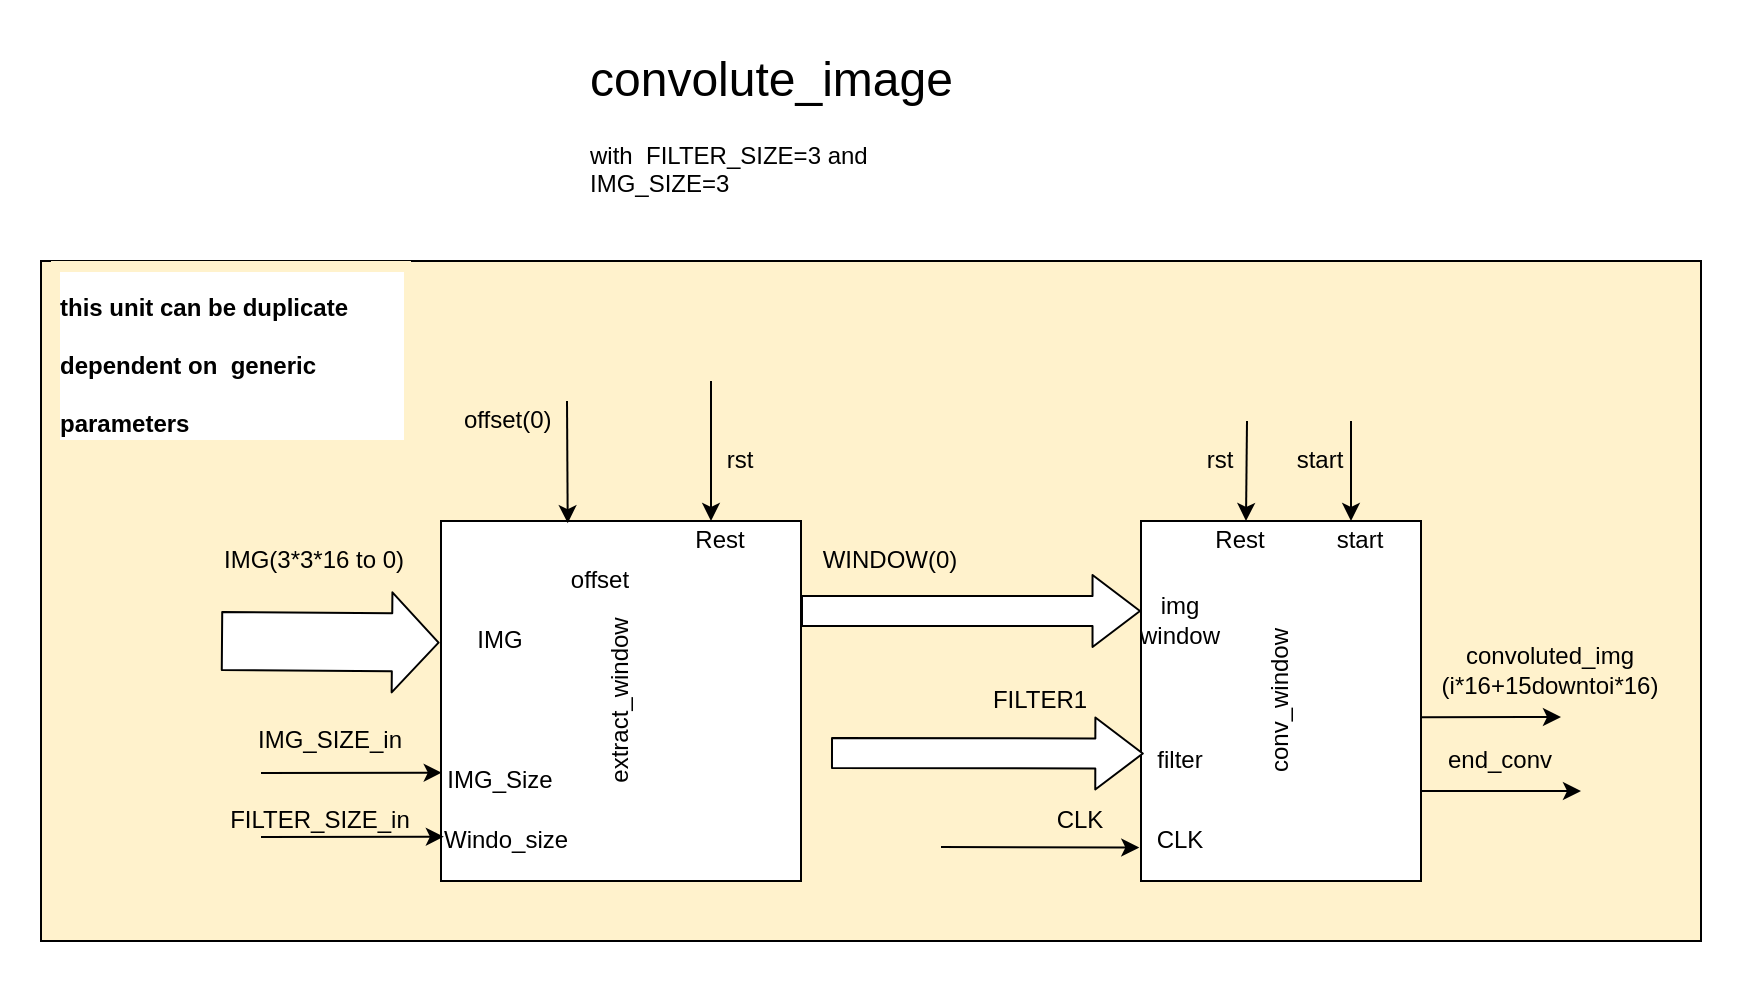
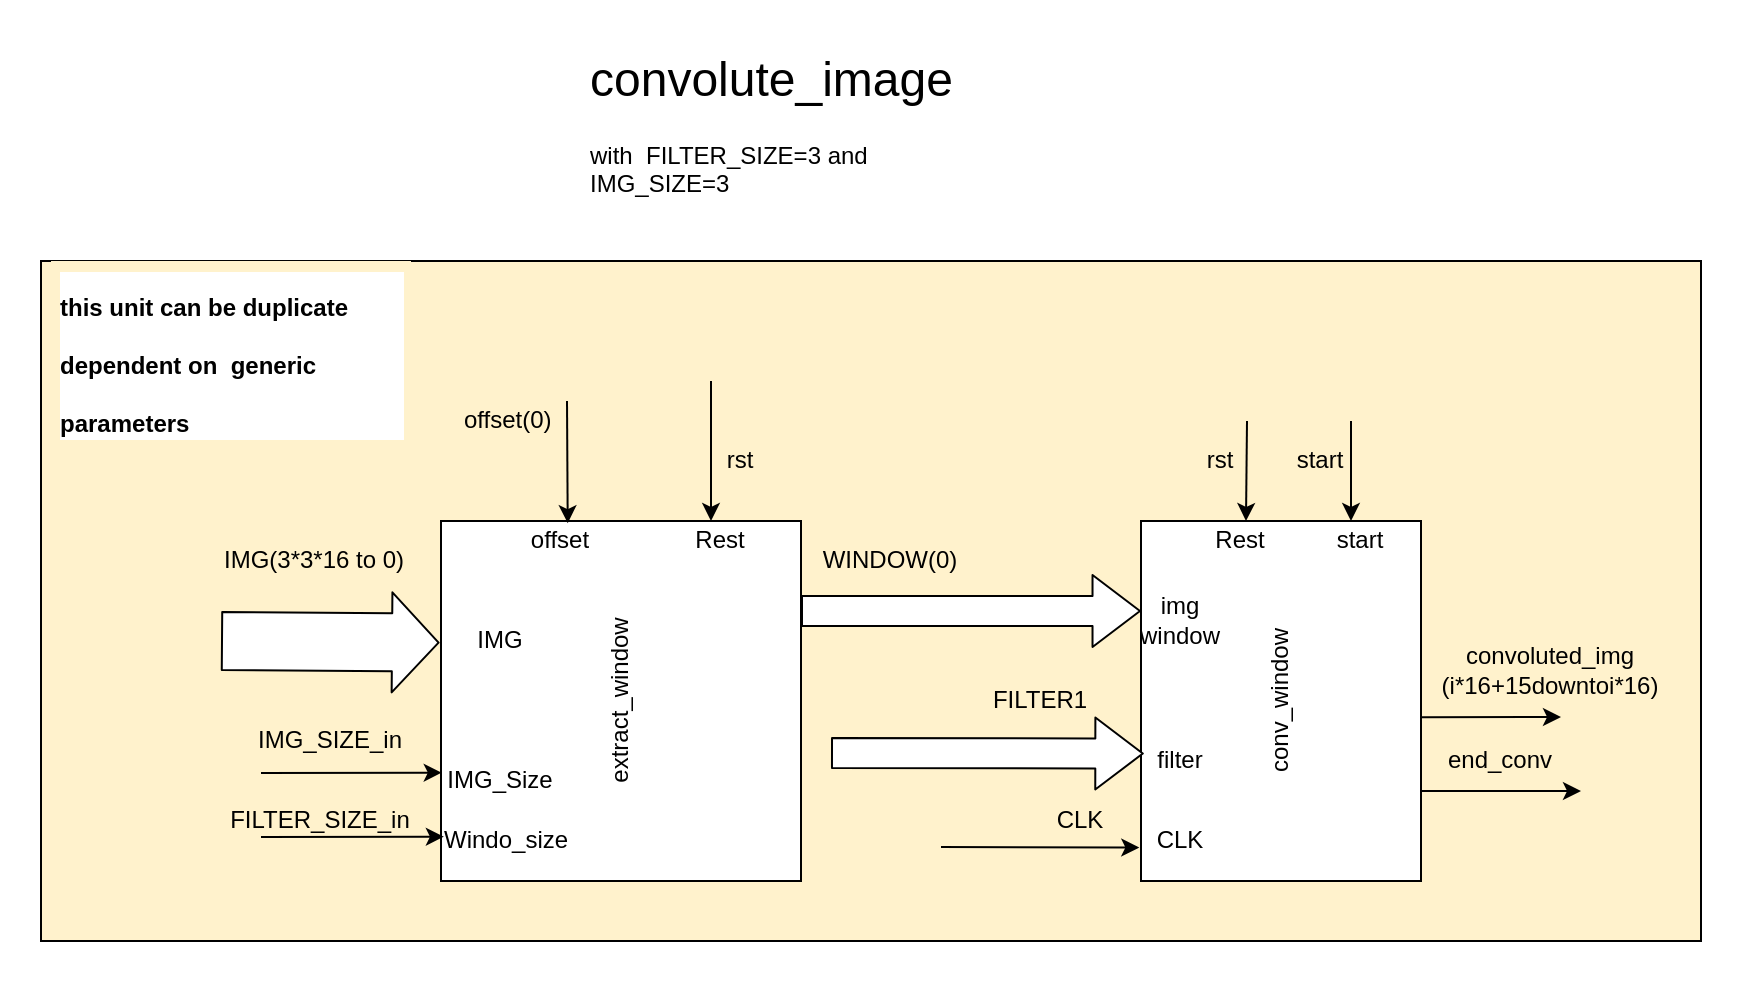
node "offset": moved (601, 581) -> (561, 541)
